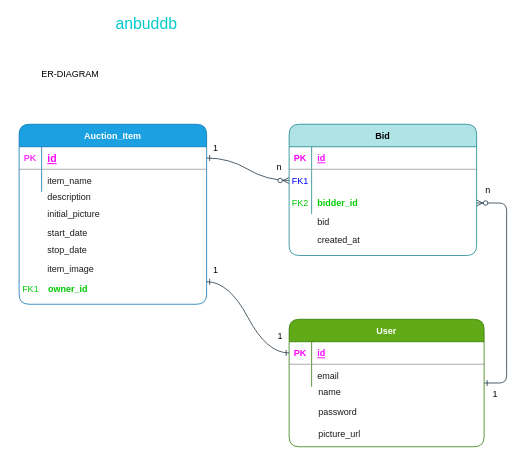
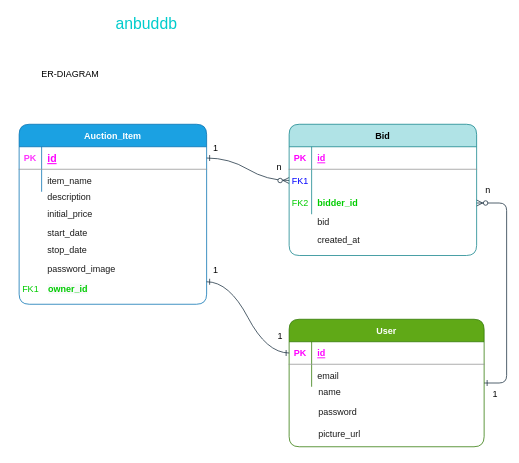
node "initial_picture": label "initial_picture" -> "initial_price"
node "item_image": label "item_image" -> "password_image"
